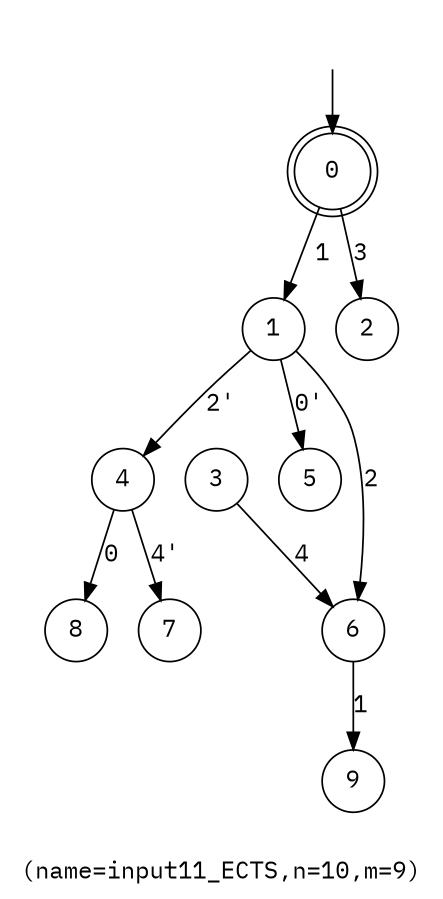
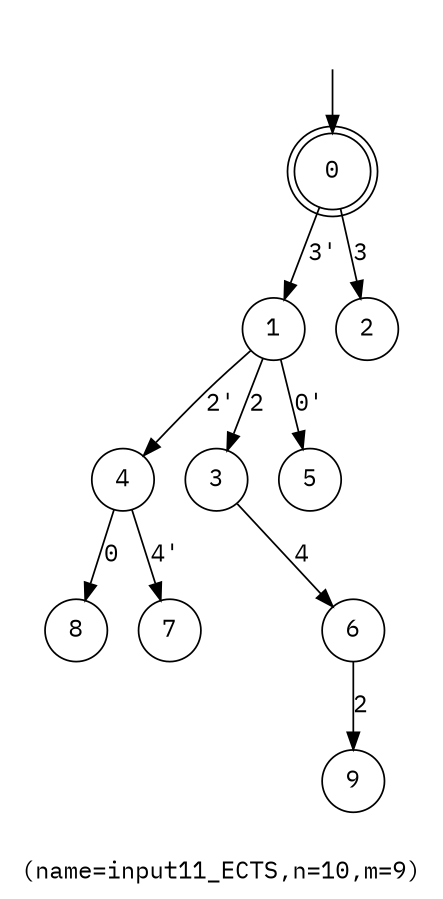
edge "0" -> "1": label "1" -> "3'"
edge "1" -> "6": now "1" -> "3"
edge "6" -> "9": label "1" -> "2"
